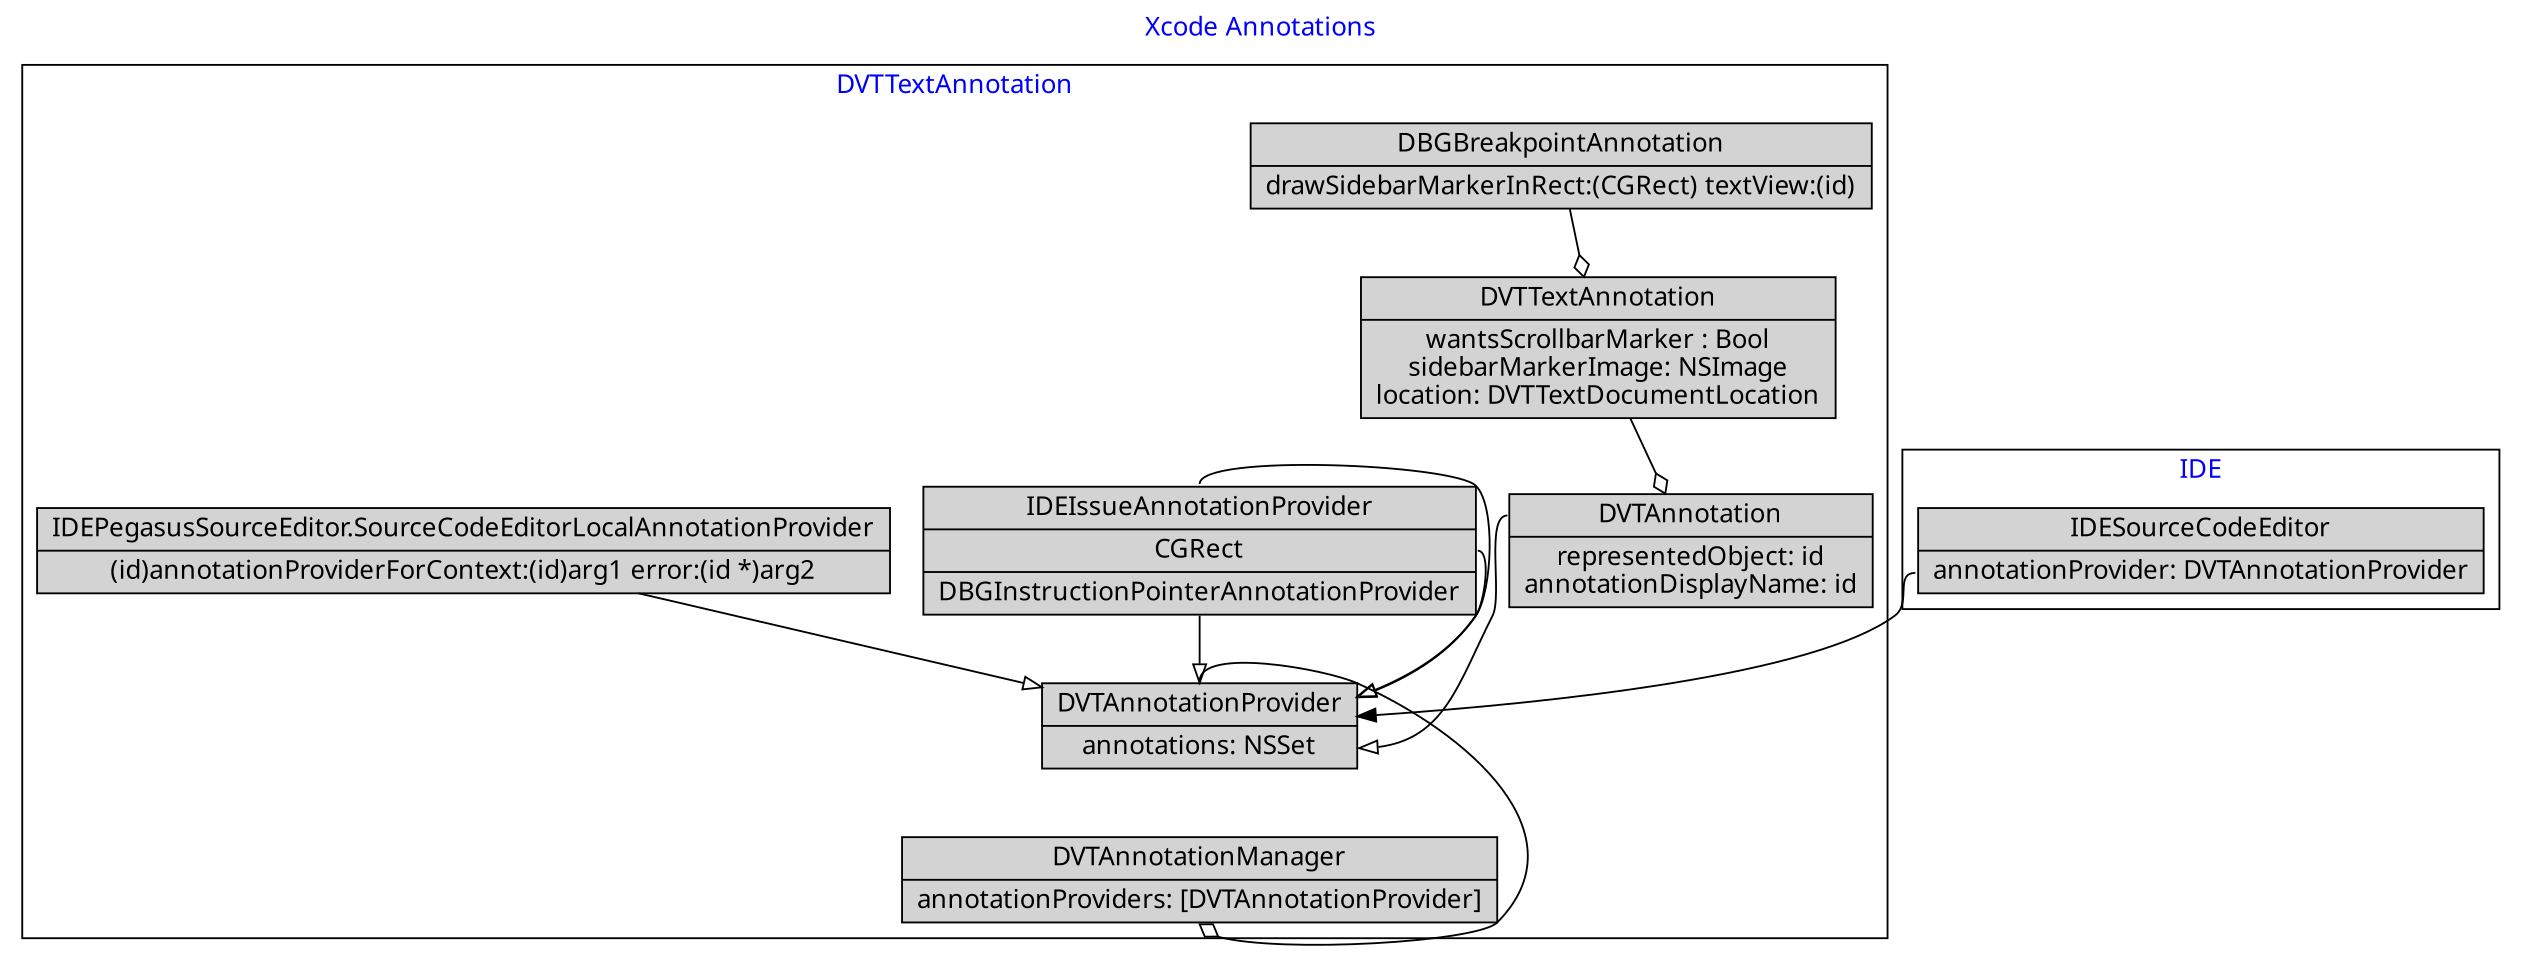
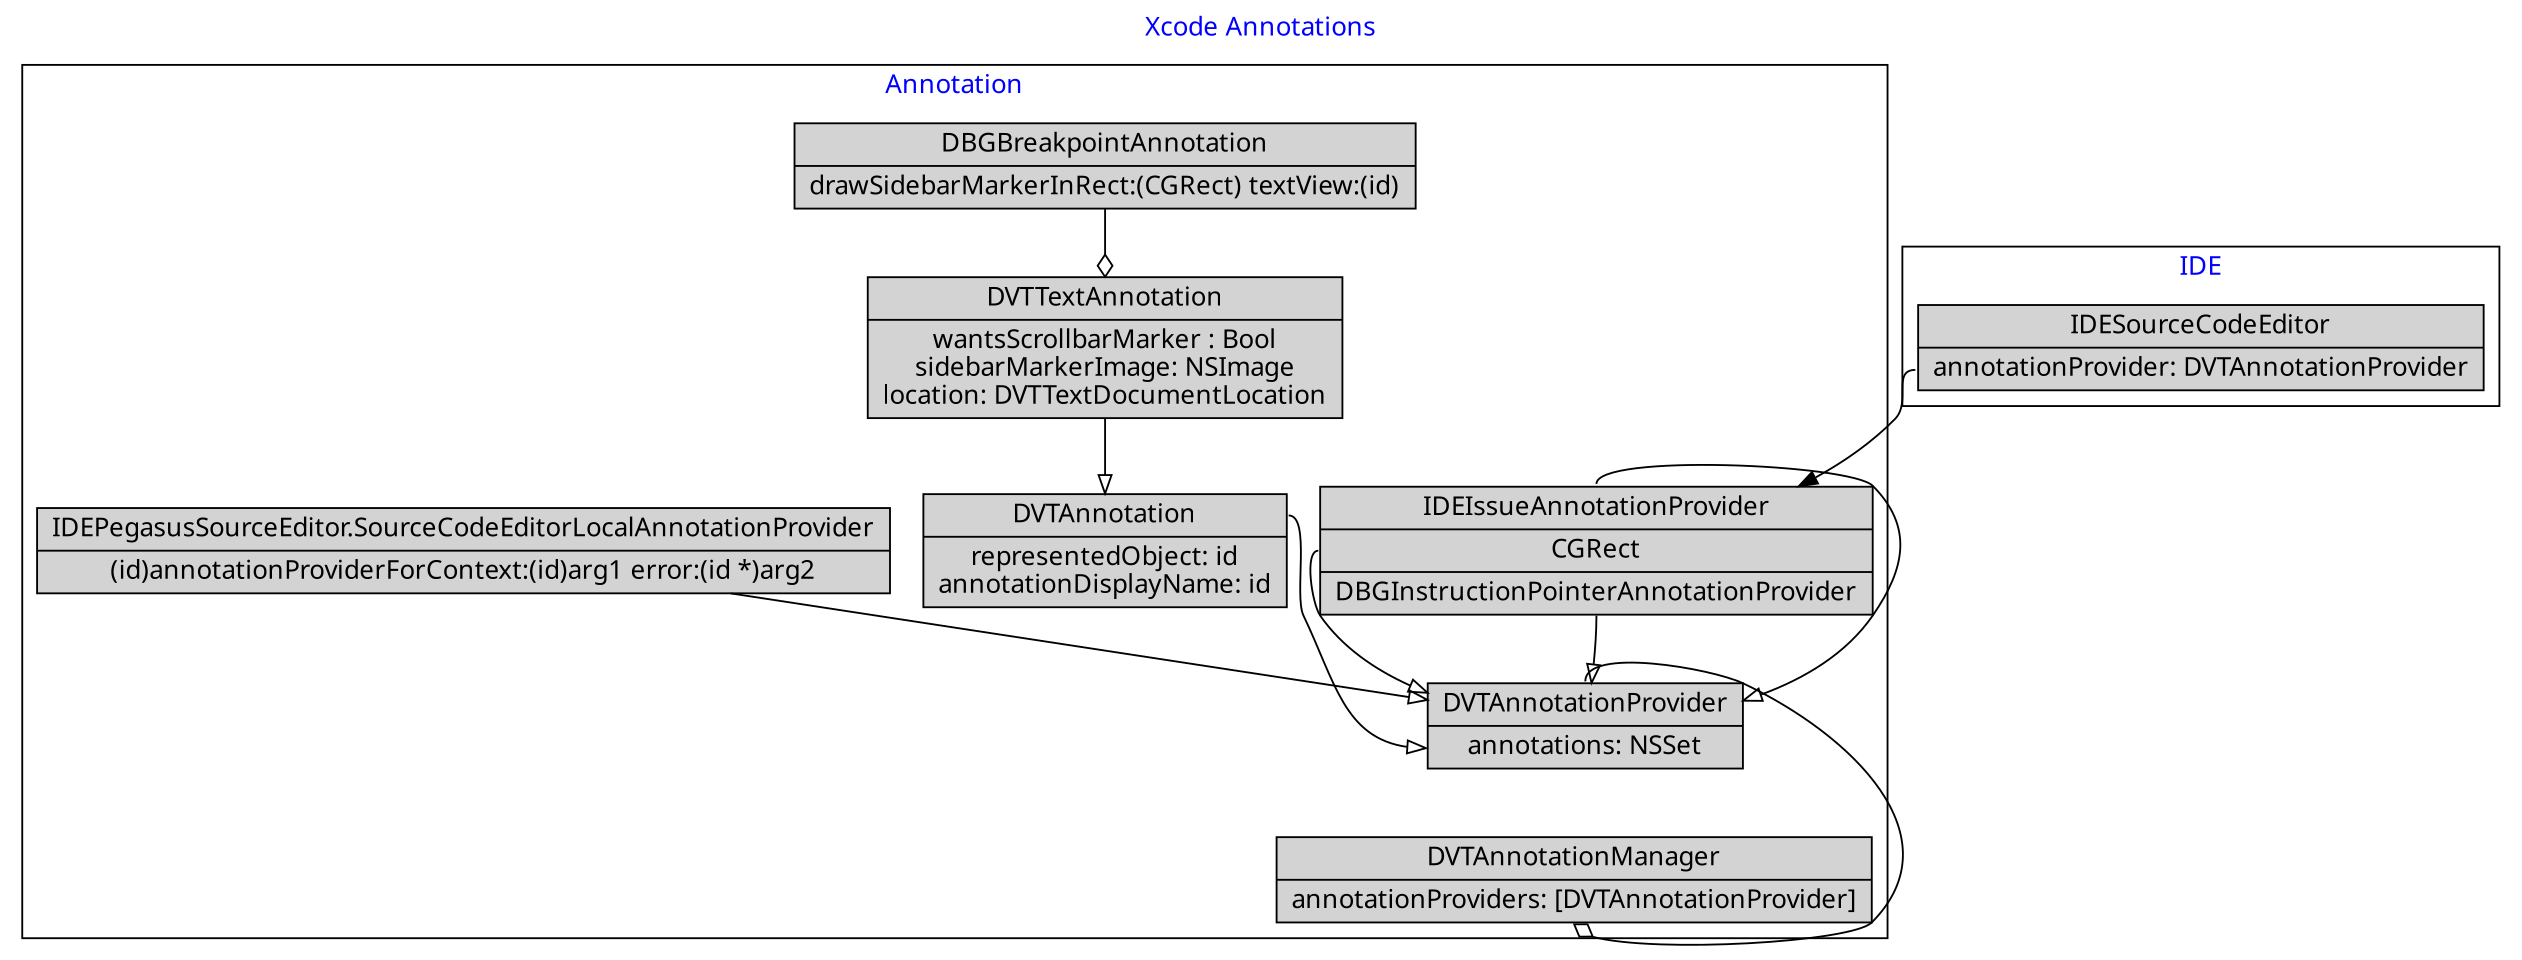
cluster "DVTTextAnnotation": label "DVTTextAnnotation" -> "Annotation"
edge "DVTTextAnnotation" -> "DVTAnnotation": arrowhead odiamond -> empty
edge "IDESourceCodeEditor" -> "DVTAnnotationProvider": now "IDESourceCodeEditor" -> "IDEIssueAnnotationProvider"
